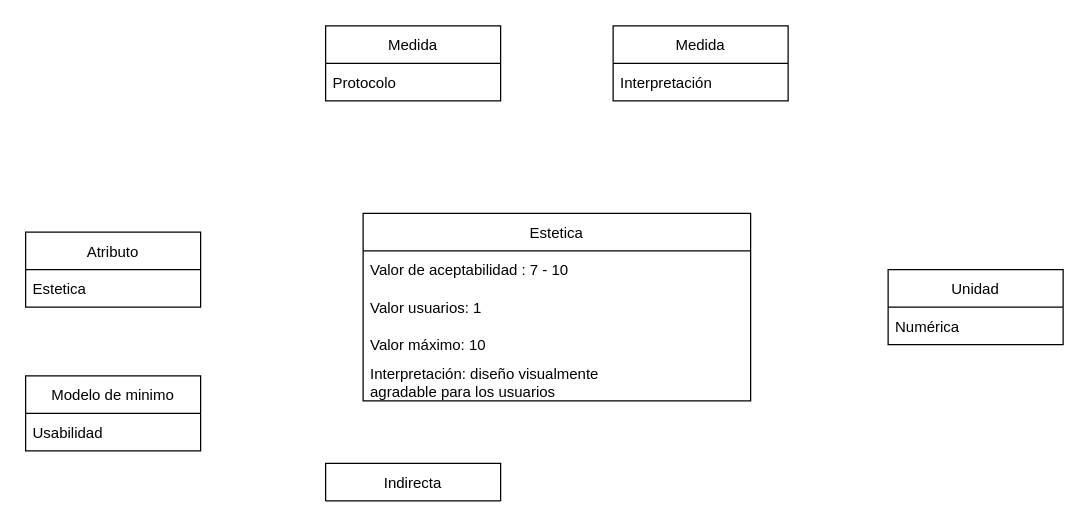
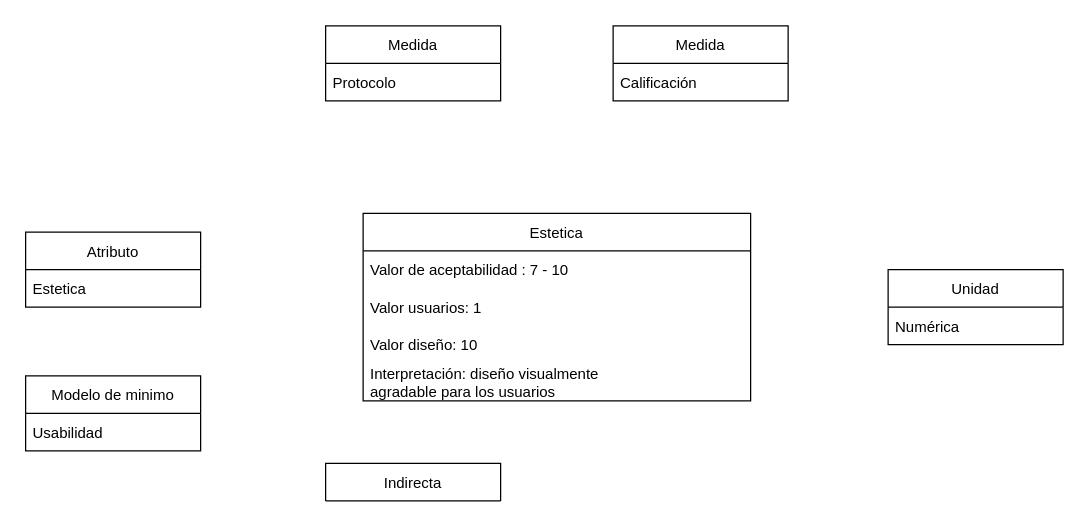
node "Interpretación": label "Interpretación" -> "Calificación"
node "Valor máximo: 10": label "Valor máximo: 10" -> "Valor diseño: 10"
